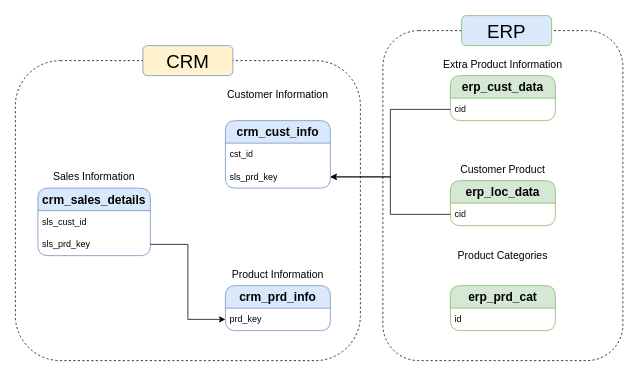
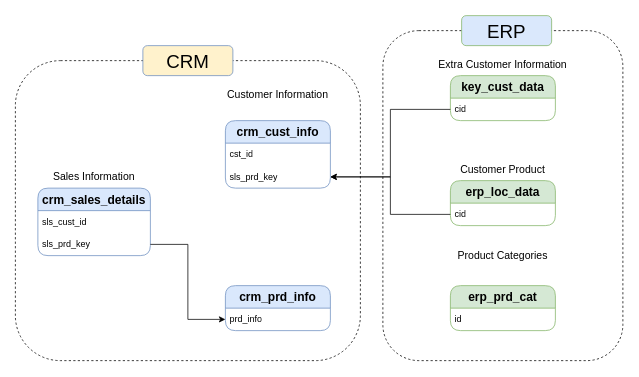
node "Extra Product Information": label "Extra Product Information" -> "Extra Customer Information"
node "erp_cust_data": label "erp_cust_data" -> "key_cust_data"
node "Product Information": removed
node "prd_key": label "prd_key" -> "prd_info"
